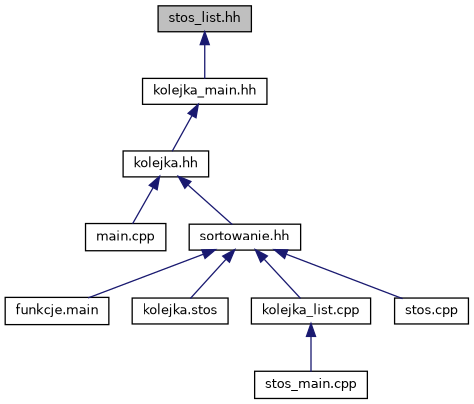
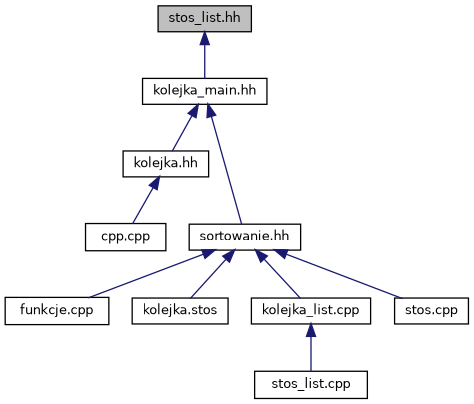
edge "sortowanie.hh" -> "kolejka.hh": now "sortowanie.hh" -> "kolejka_main.hh"
node "main.cpp": label "main.cpp" -> "cpp.cpp"
node "funkcje.main": label "funkcje.main" -> "funkcje.cpp"
node "stos_main.cpp": label "stos_main.cpp" -> "stos_list.cpp"
